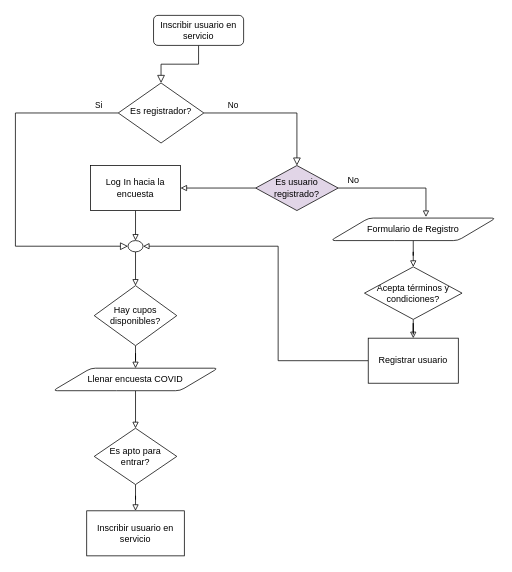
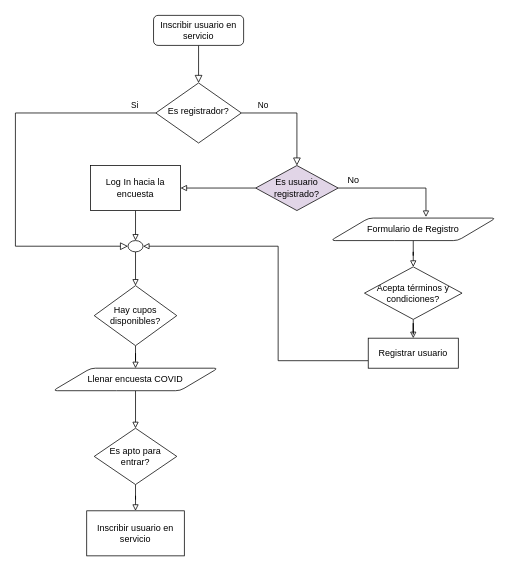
node "Es registrador?": moved (161, 113) -> (198, 113)
node "Registrar usuario": size 90x45 -> 90x30
